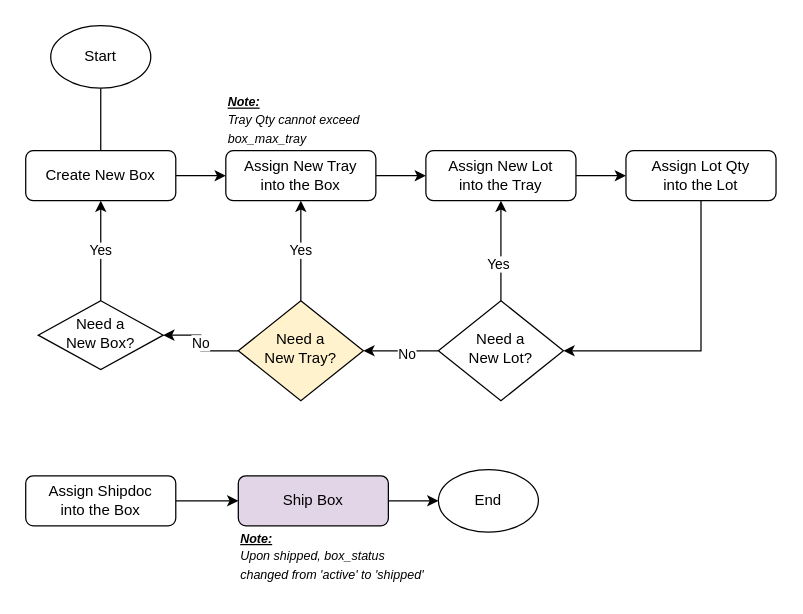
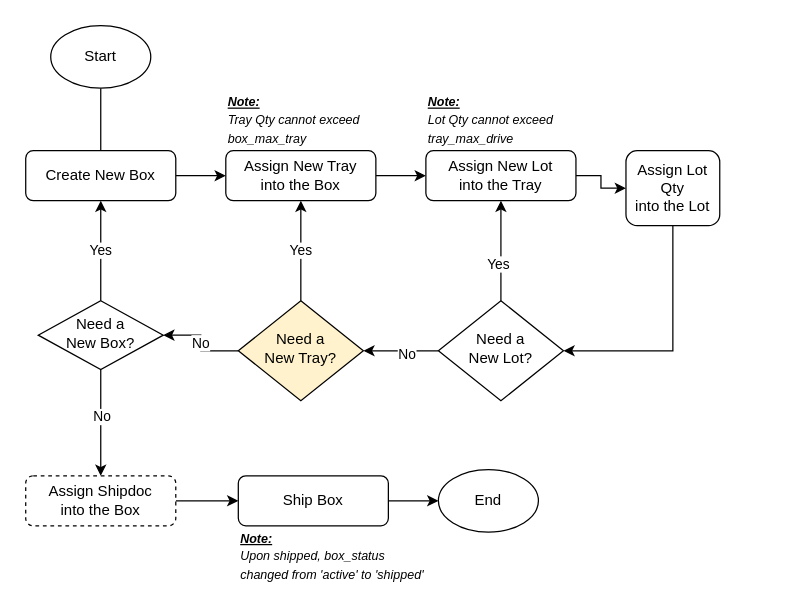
node "Note: Lot Qty cannot exceed tray_max_drive": added
node "Assign Lot Qty into the Lot": size 150x50 -> 94x75
edge "Need a New Box?" -> "Assign Shipdoc into the Box": added, label "No"
node "Assign Shipdoc into the Box": style solid -> dashed
node "Ship Box": fillcolor #e1d5e7 -> #ffffff
